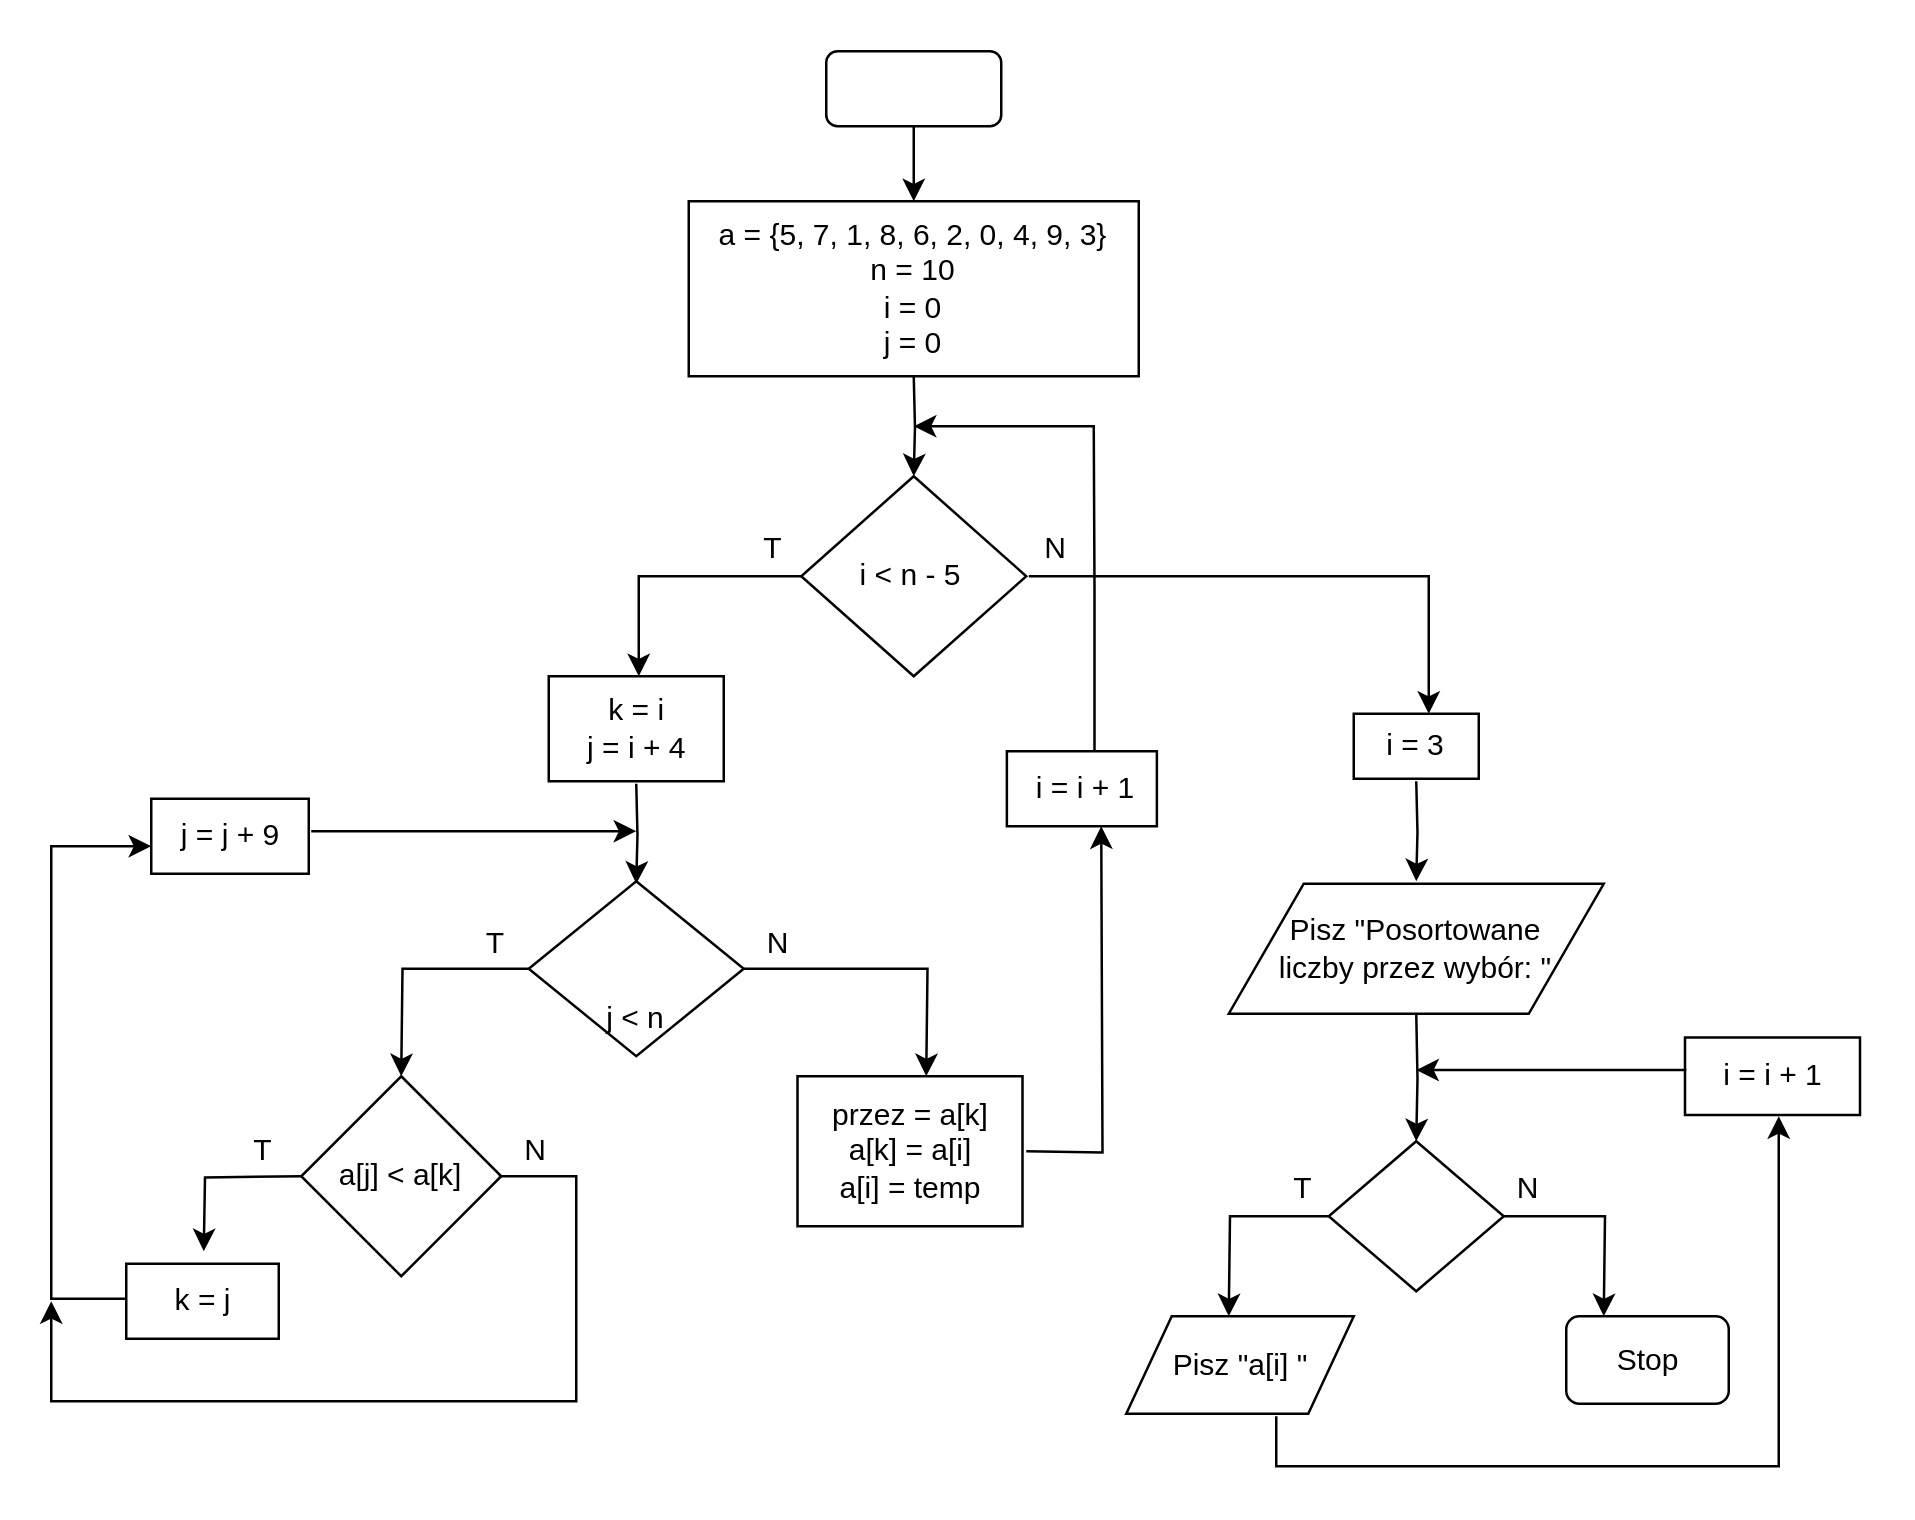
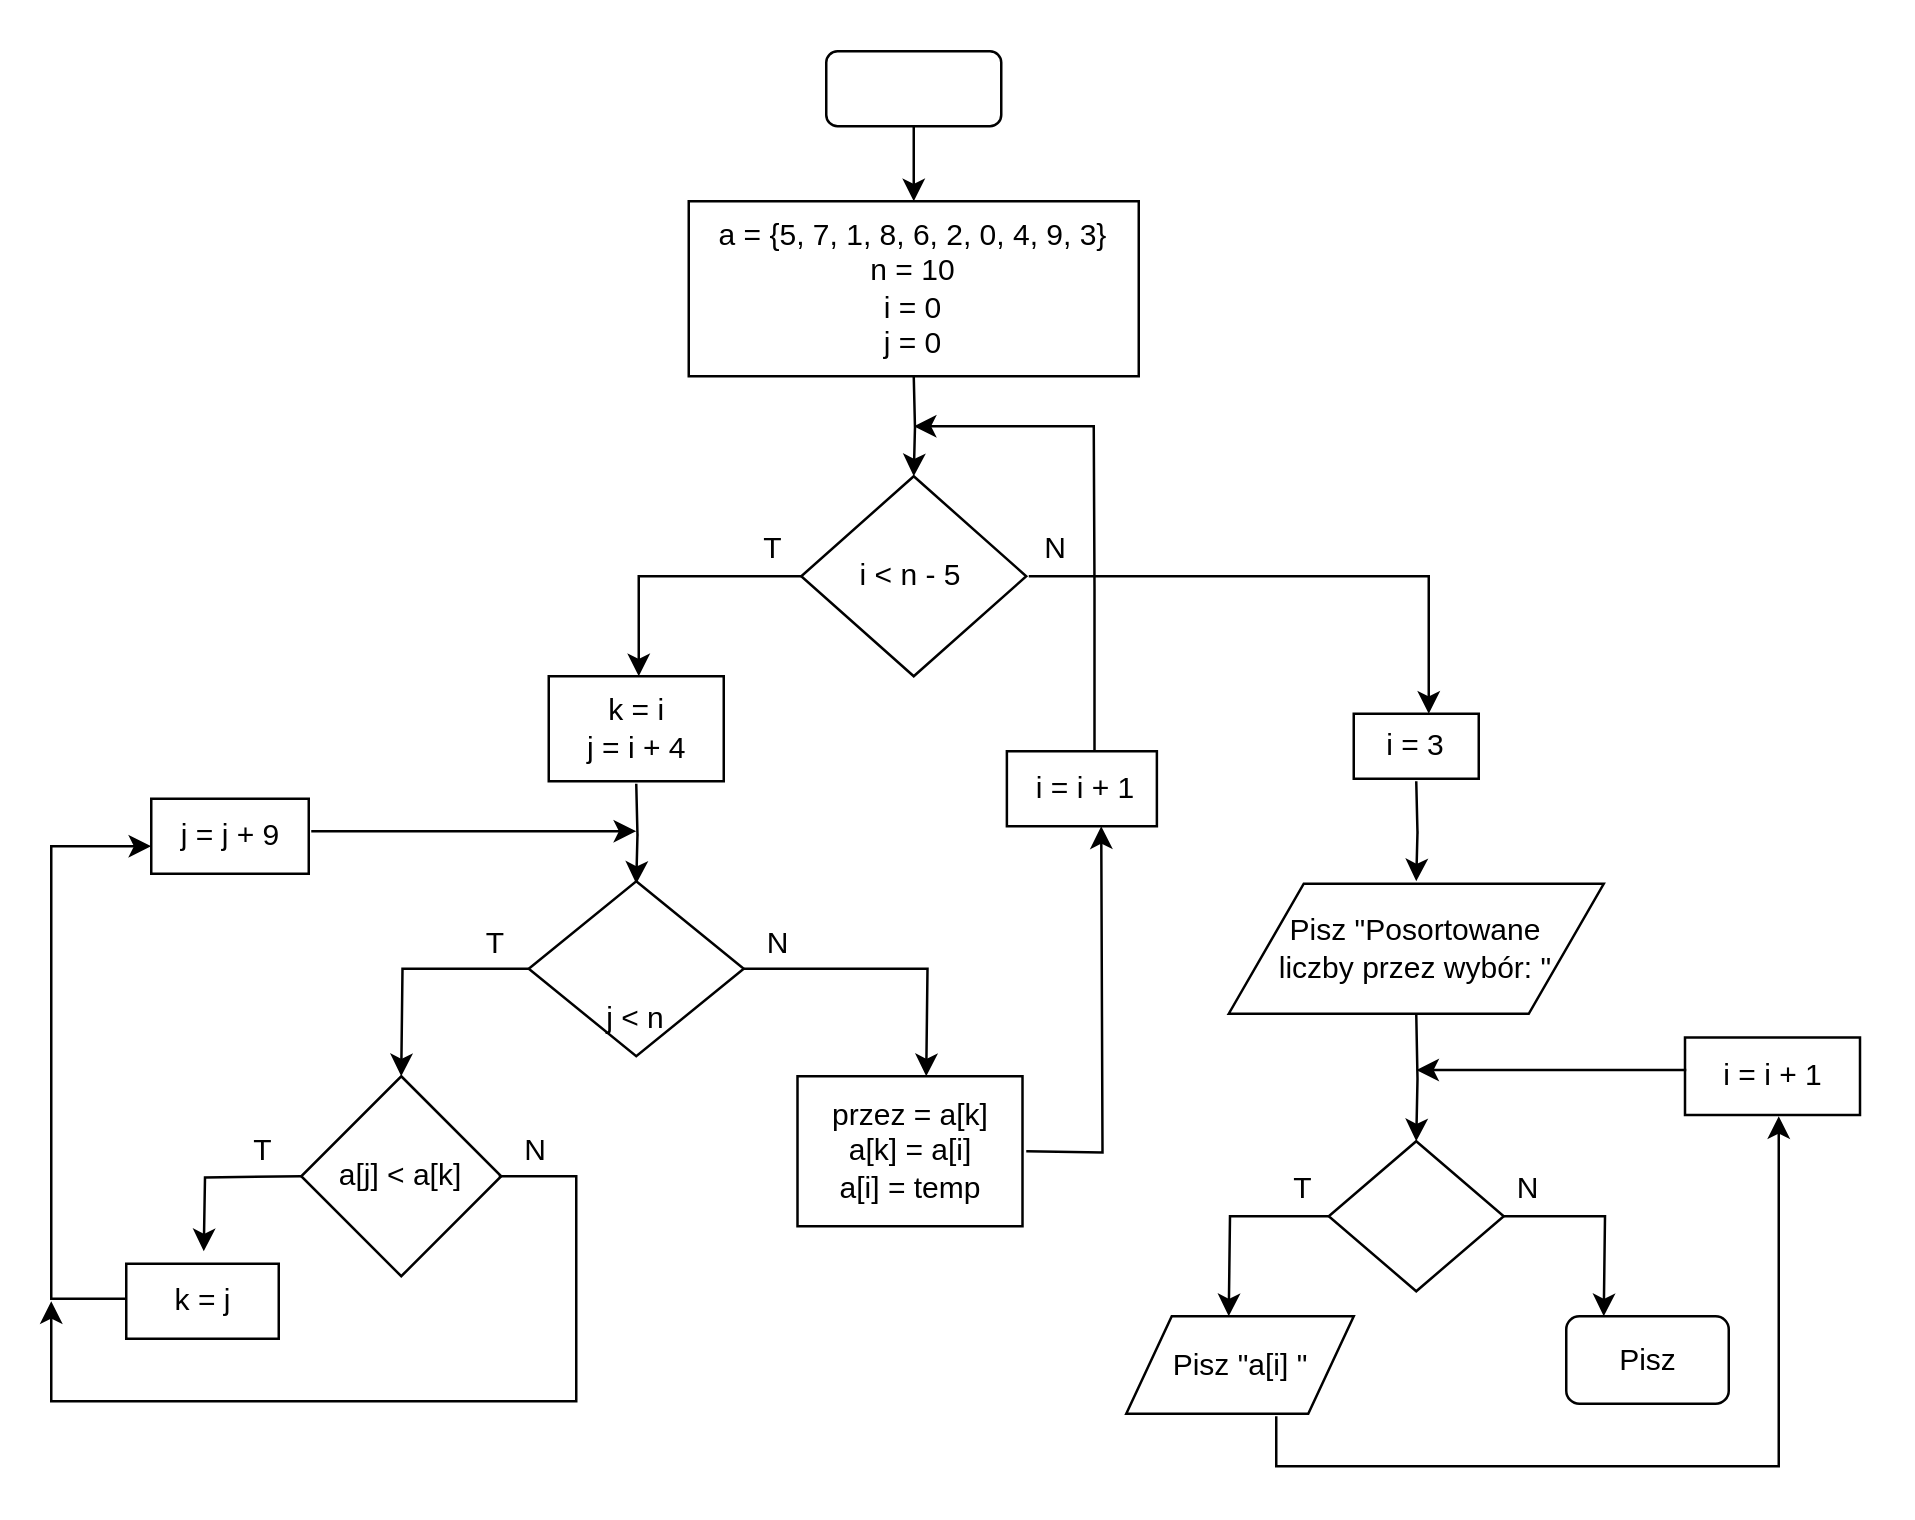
node "Stop": label "Stop" -> "Pisz"
